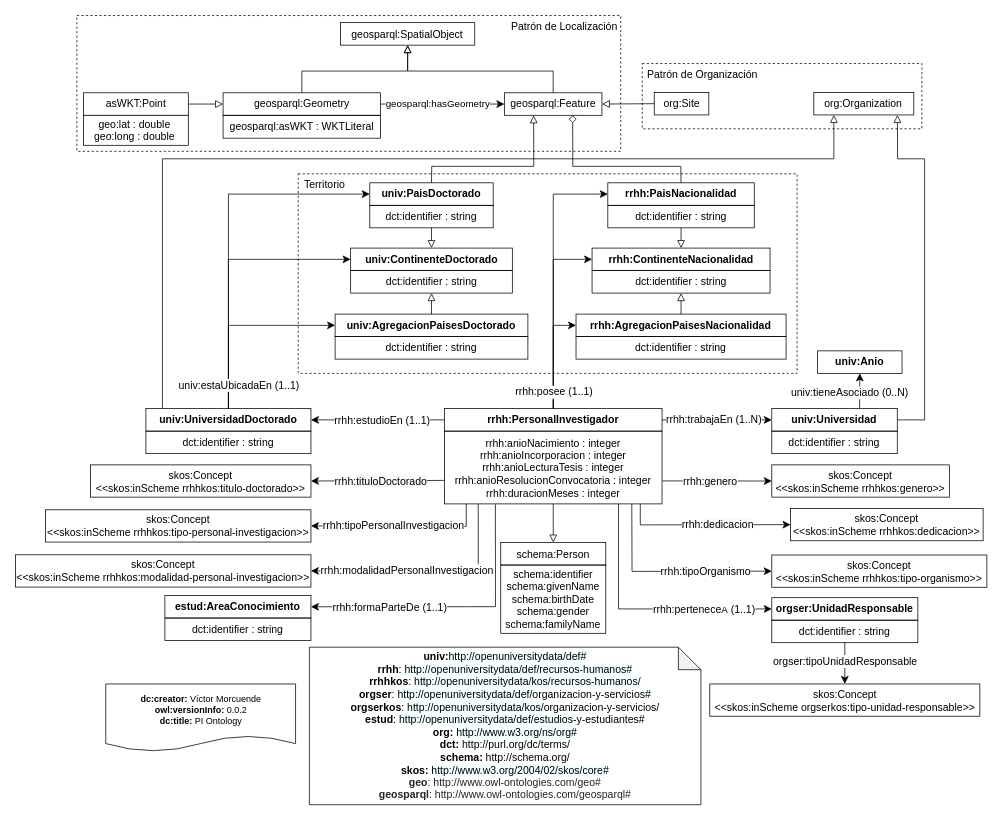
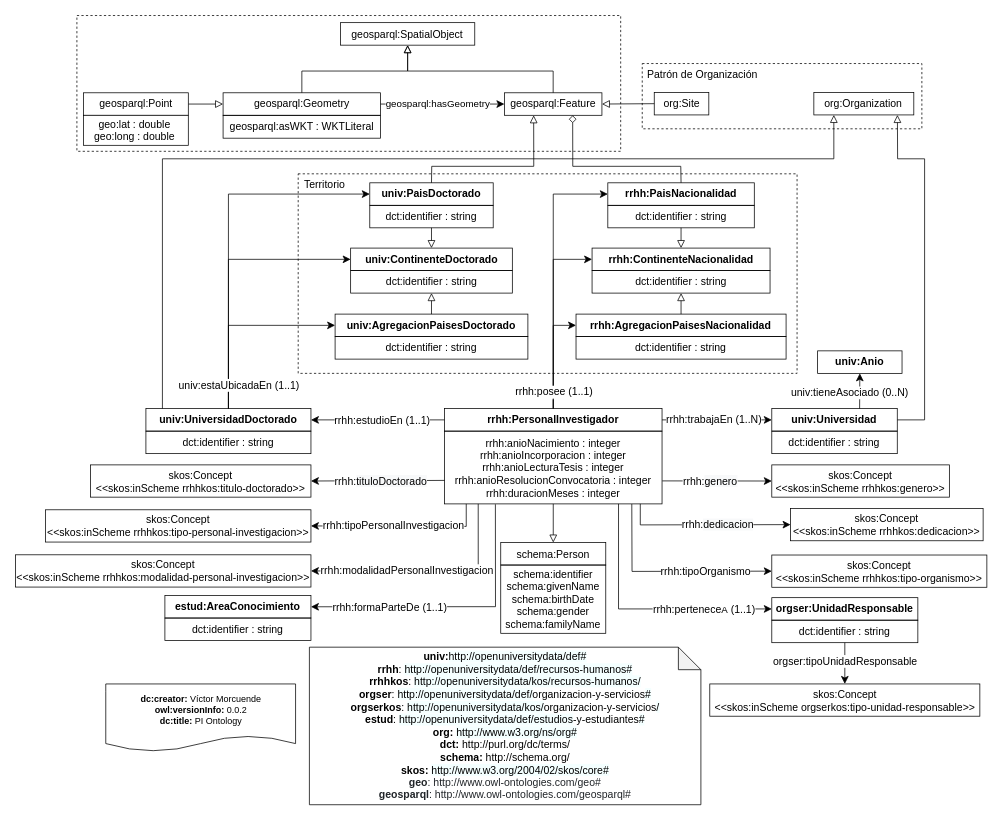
node "Patrón de Localización": removed
node "asWKT:Point": label "asWKT:Point" -> "geosparql:Point"
